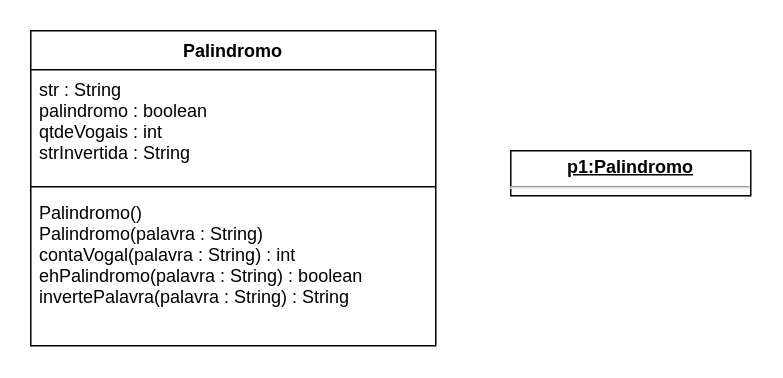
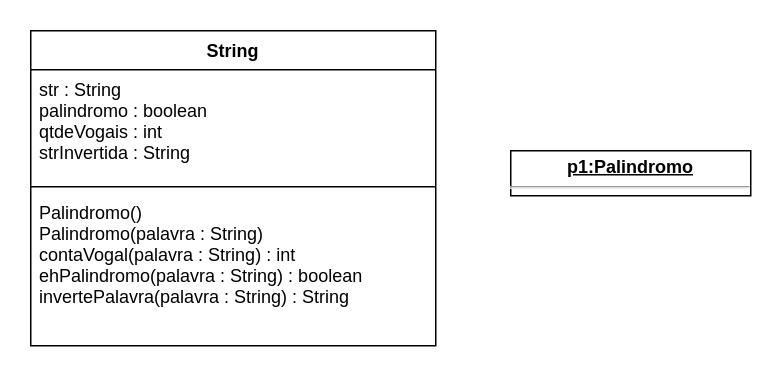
node "Palindromo": label "Palindromo" -> "String"
